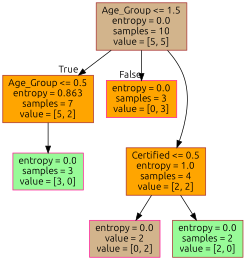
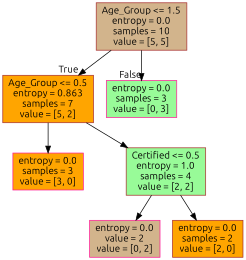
edge "Age_Group <= 1.5 entropy = 0.0 samples = 10 value = [5, 5]" -> "Certified <= 0.5 entropy = 1.0 samples = 4 value = [2, 2]": now "Age_Group <= 0.5 entropy = 0.863 samples = 7 value = [5, 2]" -> "Certified <= 0.5 entropy = 1.0 samples = 4 value = [2, 2]"
node "entropy = 0.0 samples = 3 value = [0, 3]": fillcolor orange -> palegreen
node "entropy = 0.0 samples = 3 value = [3, 0]": fillcolor palegreen -> orange
node "Certified <= 0.5 entropy = 1.0 samples = 4 value = [2, 2]": fillcolor orange -> palegreen
node "entropy = 0.0 samples = 2 value = [2, 0]": fillcolor palegreen -> orange
